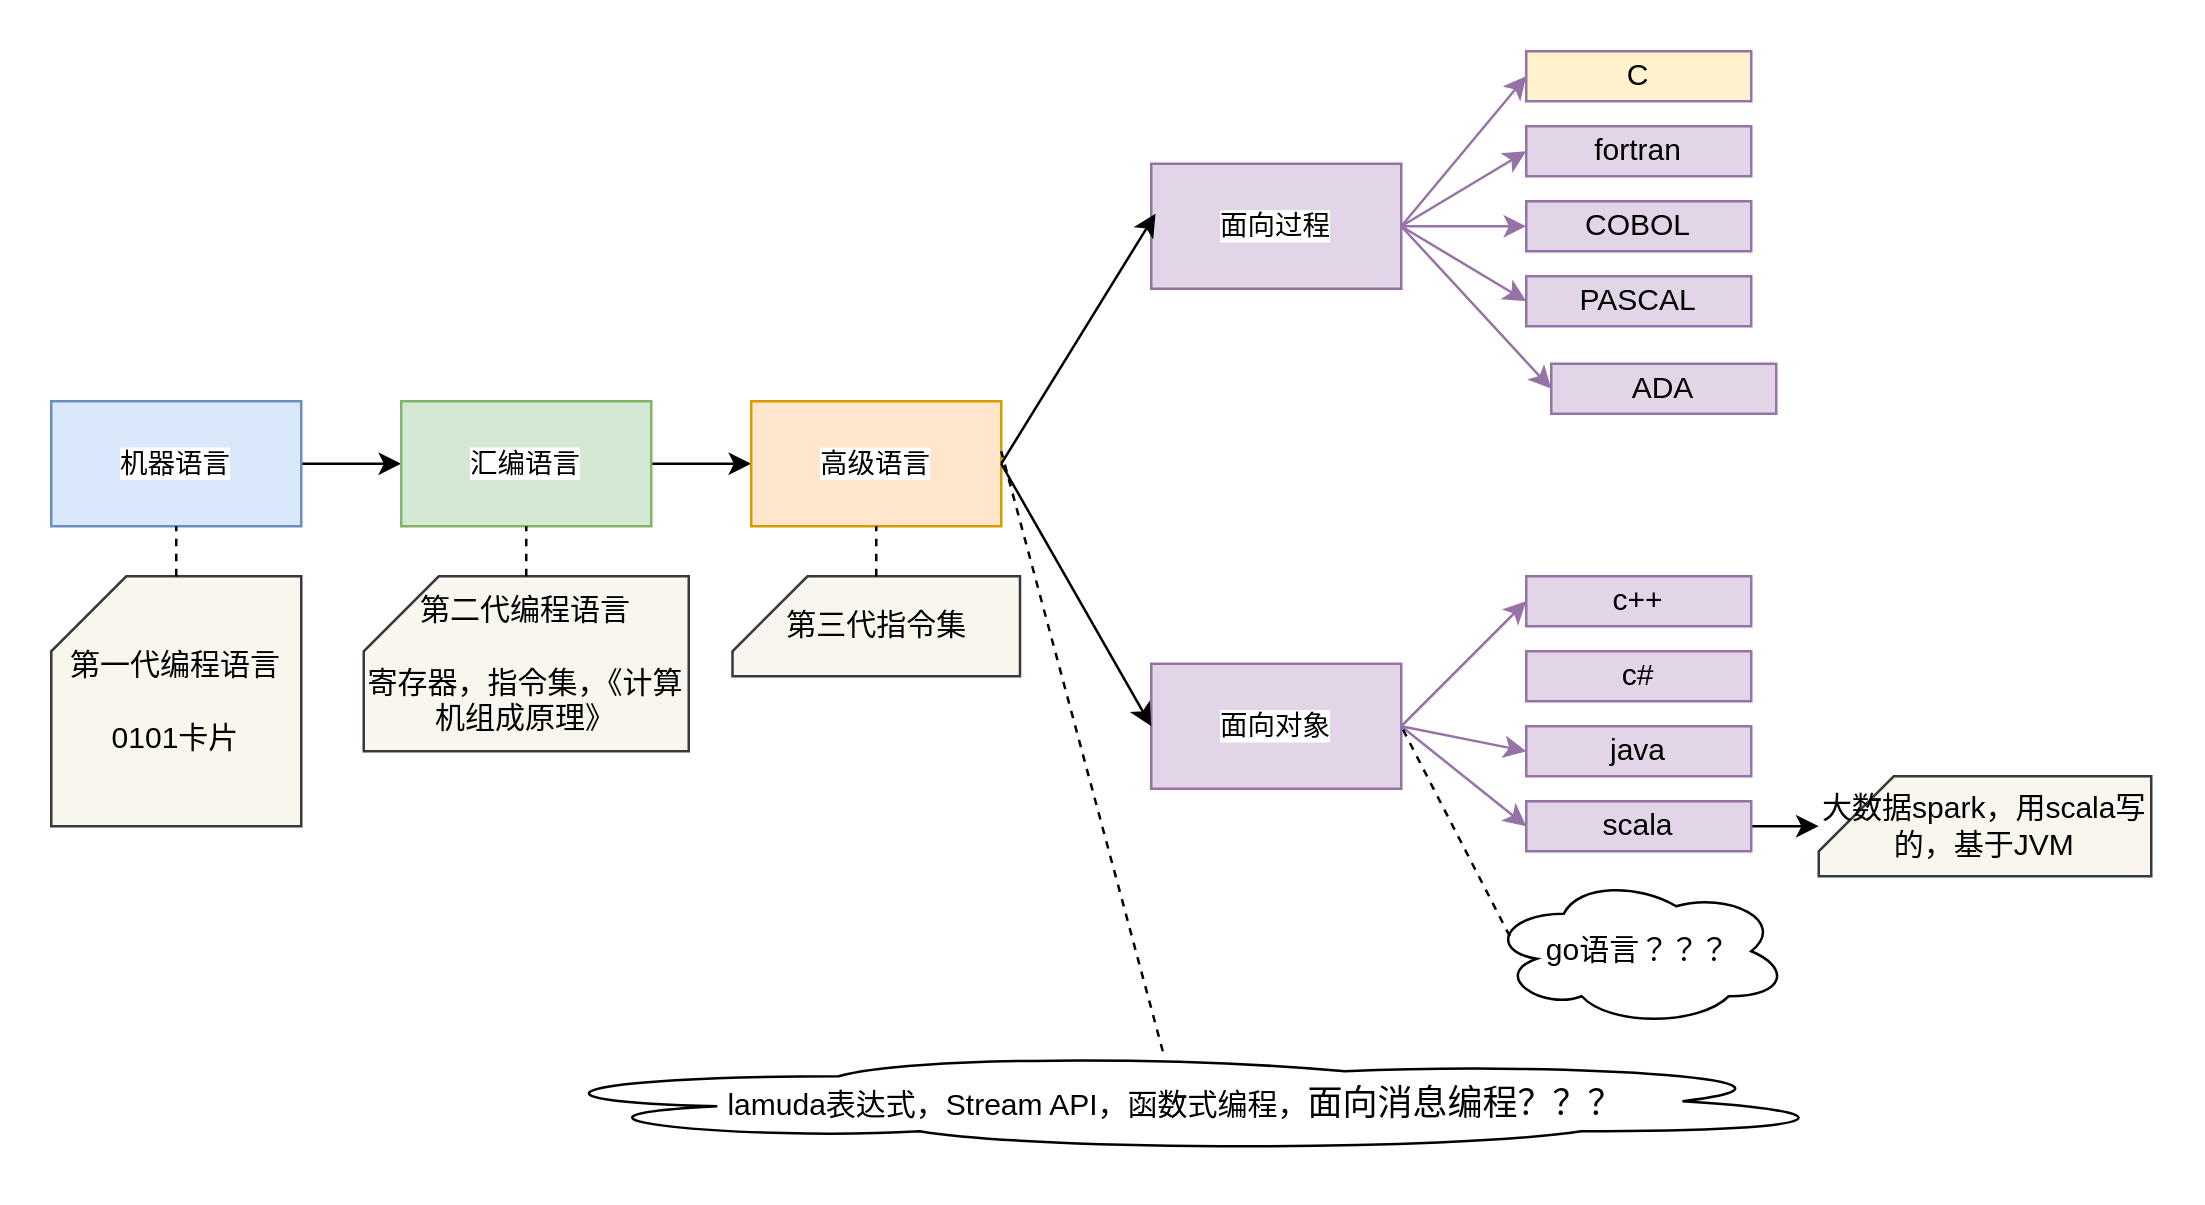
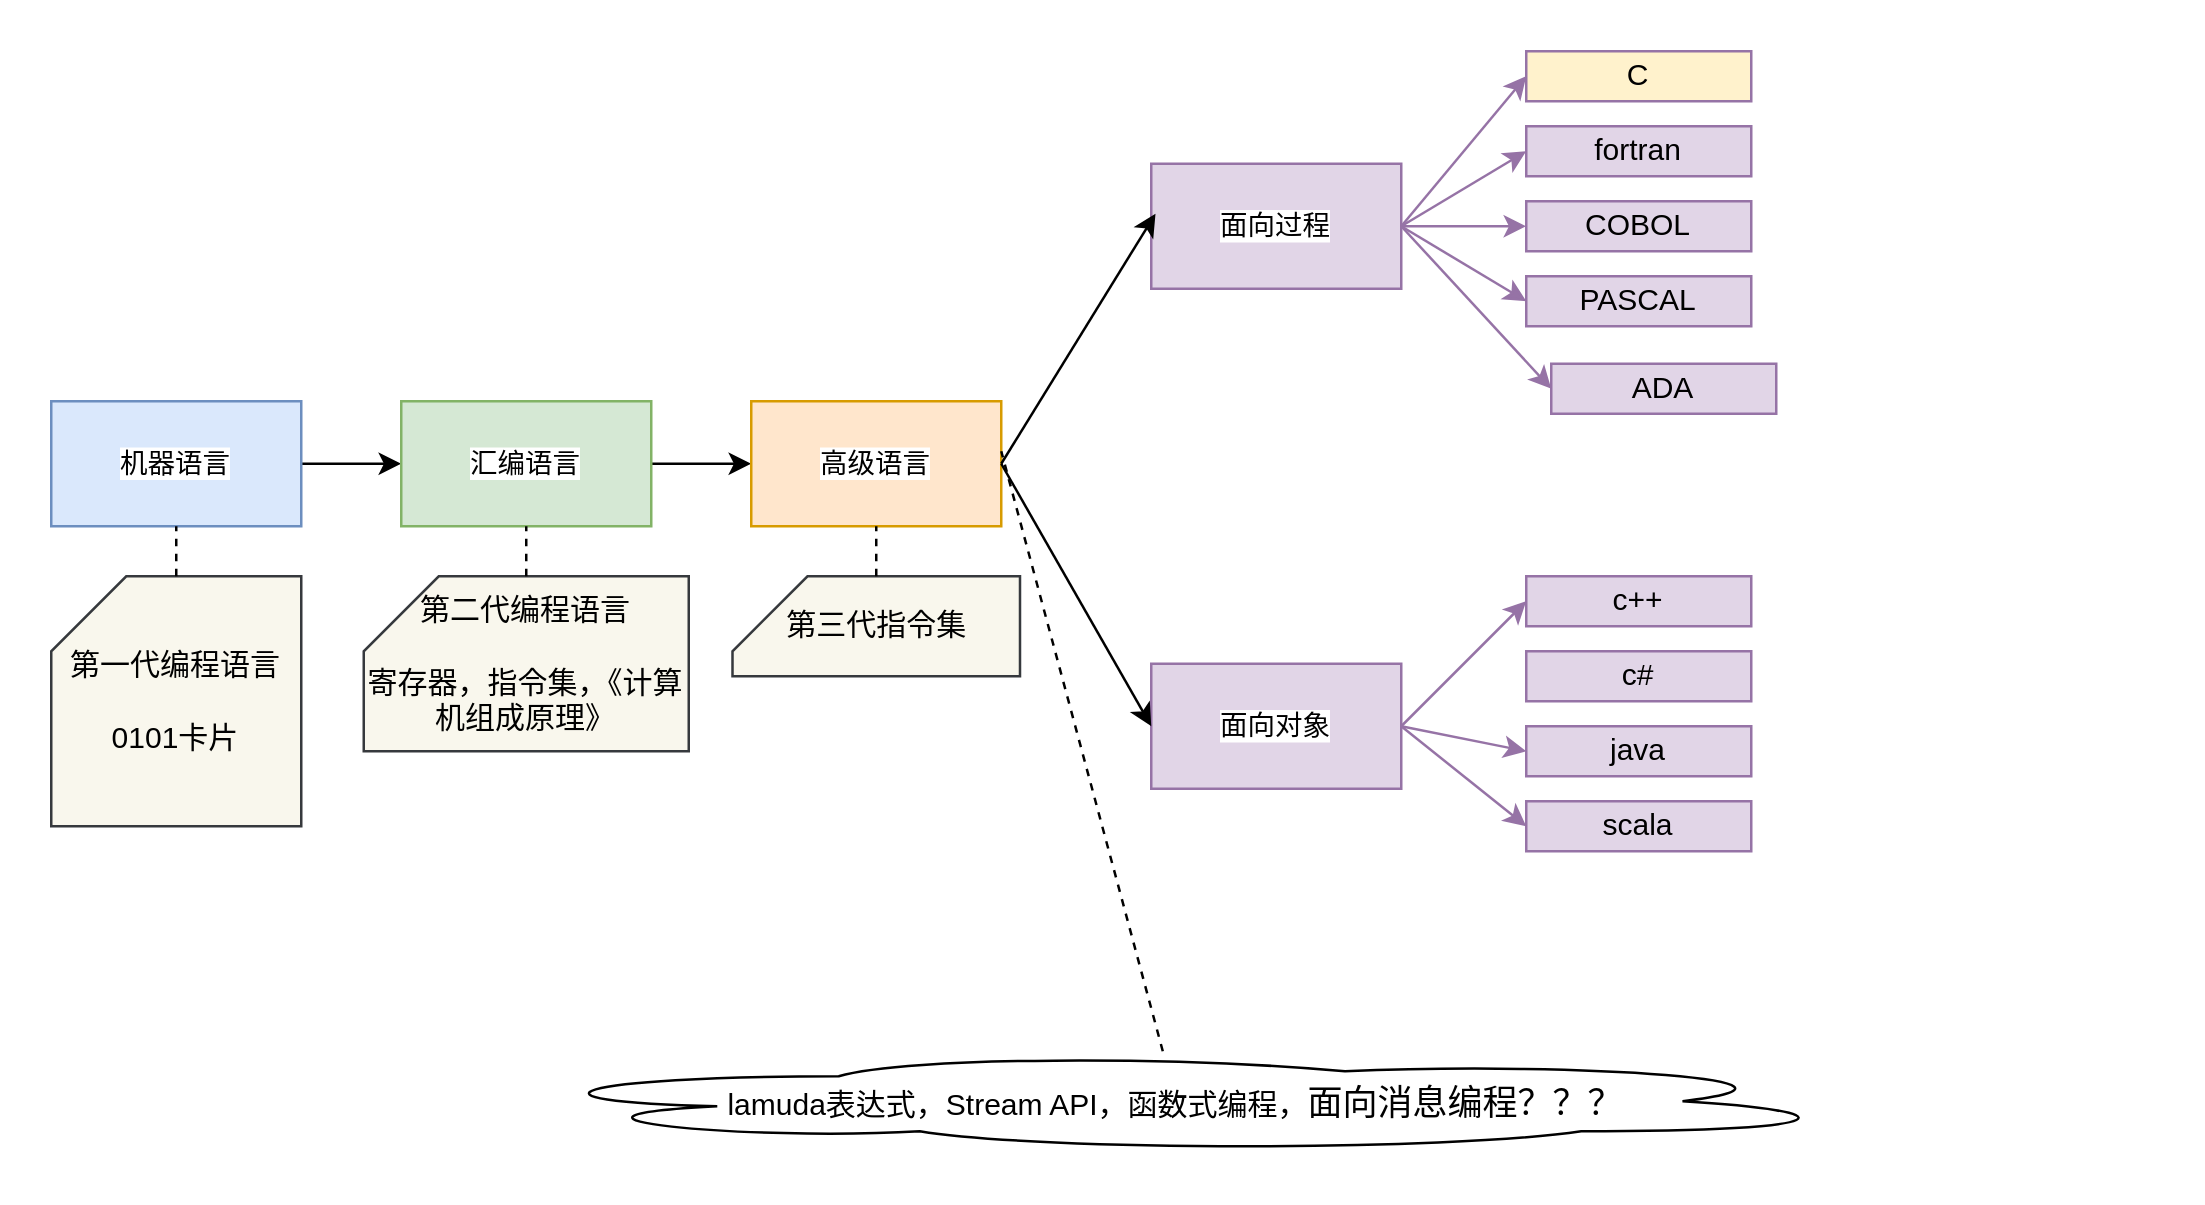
edge "scala" -> "大数据spark，用scala写的，基于JVM": removed
node "大数据spark，用scala写的，基于JVM": removed
edge "面向对象" -- "go语言？？？": removed
node "go语言？？？": removed
